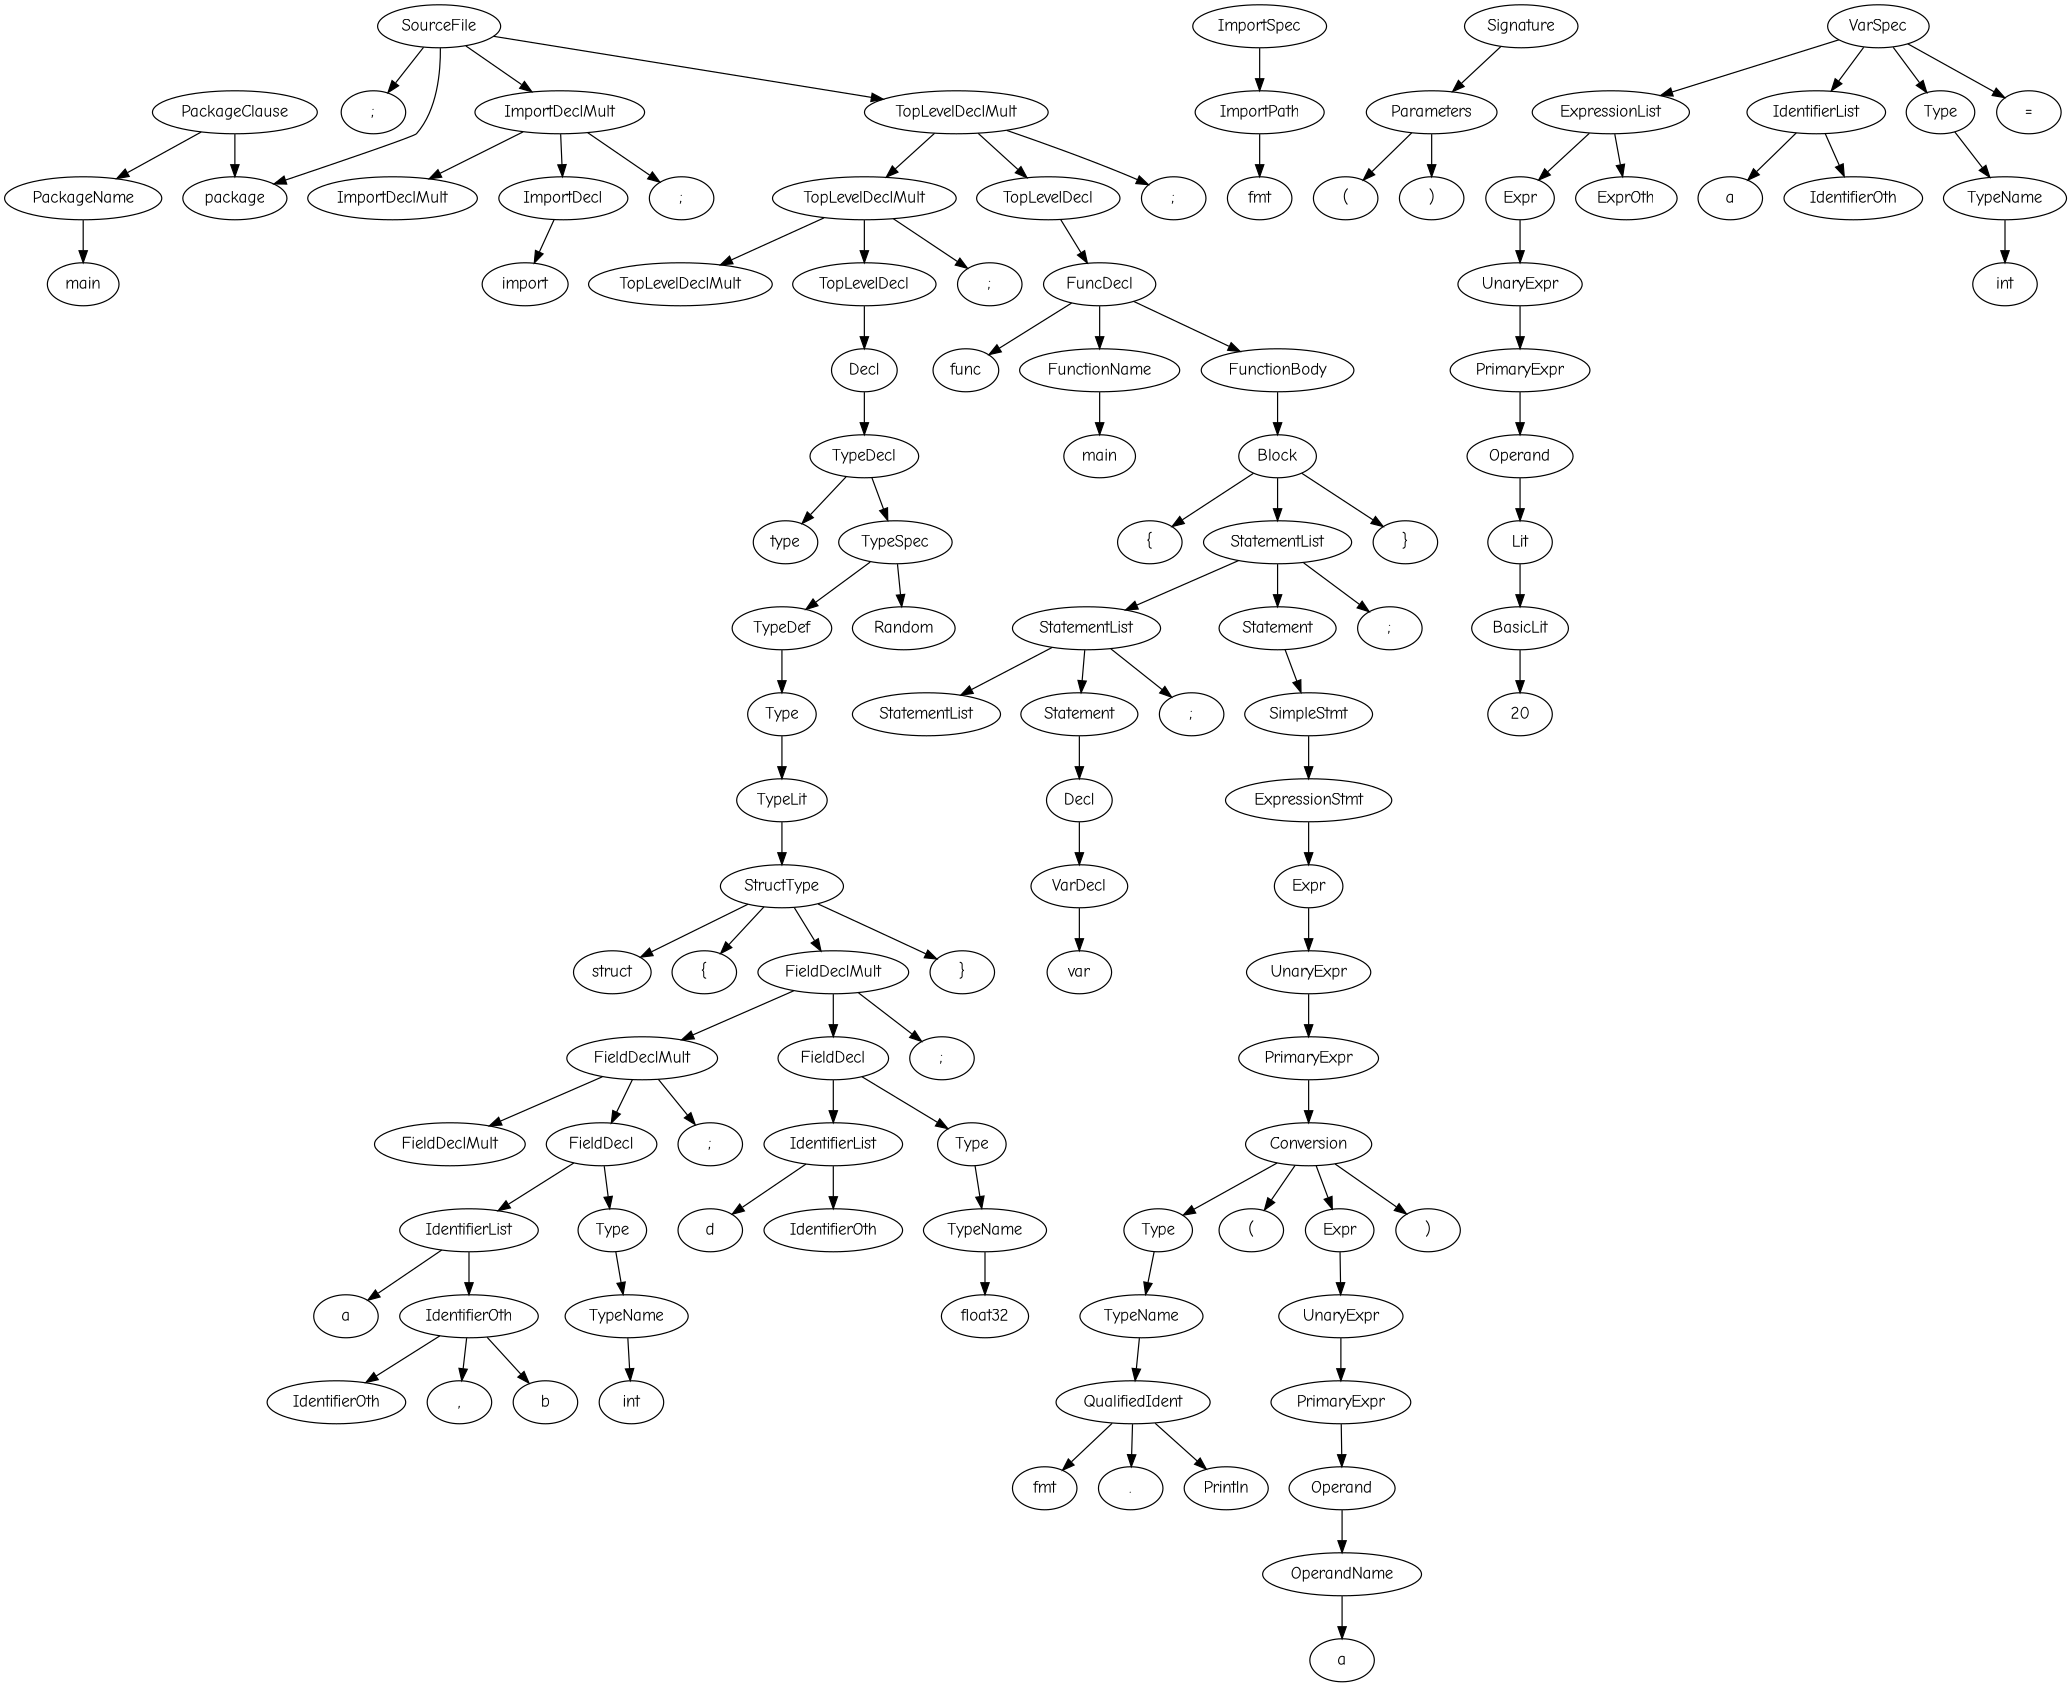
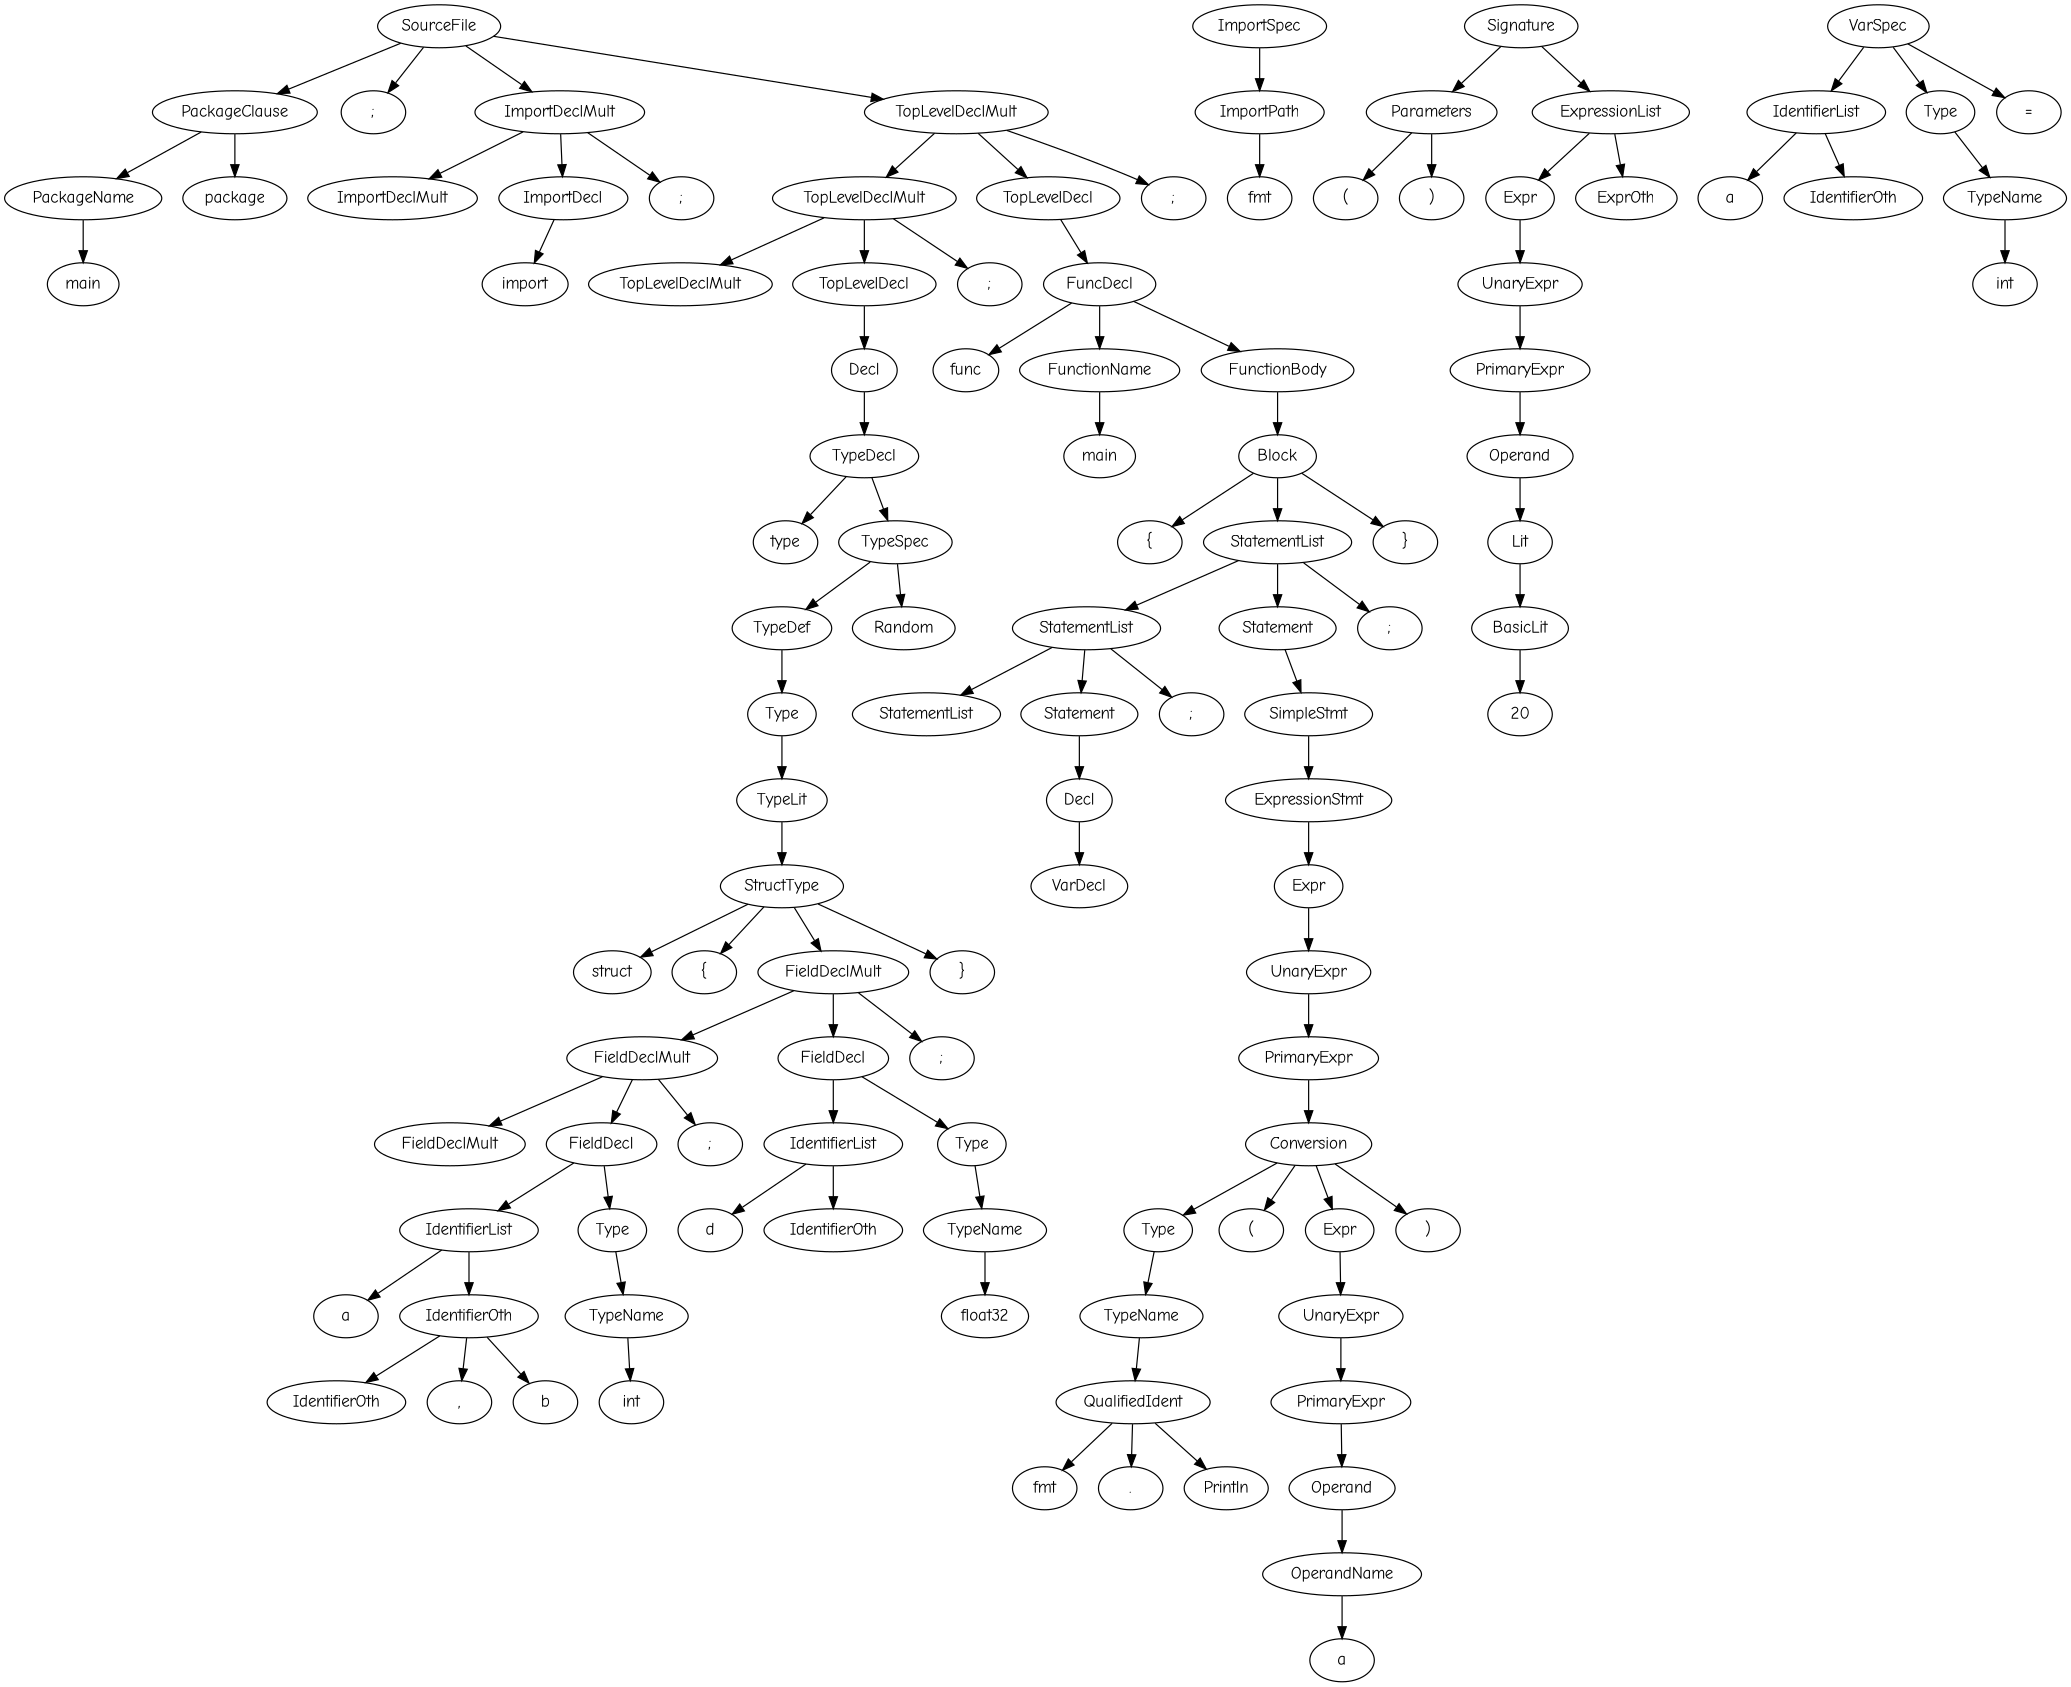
edge "VarSpec" -> "ExpressionList": now "Signature" -> "ExpressionList"
edge "SourceFile" -> "package": now "SourceFile" -> "PackageClause"
node "var": removed
